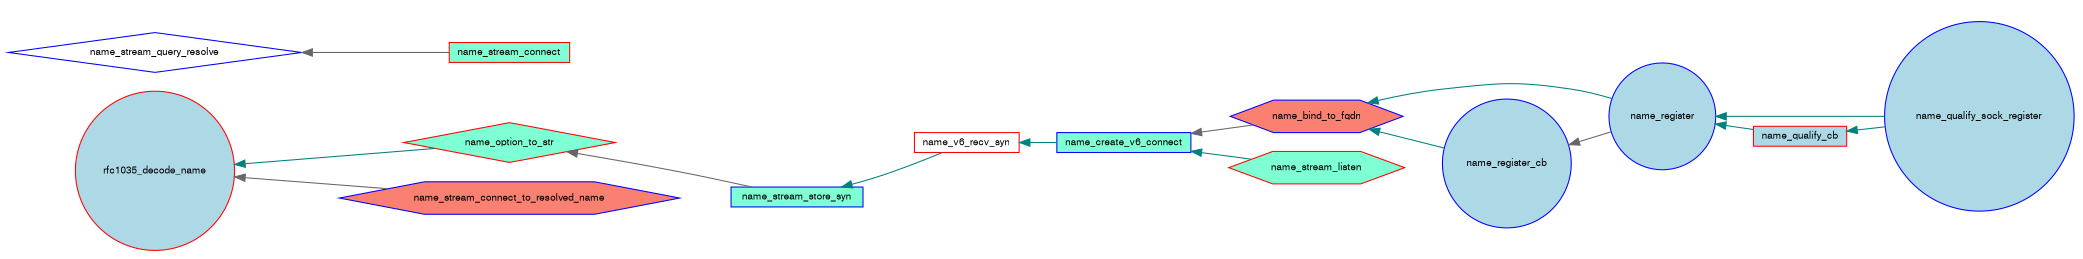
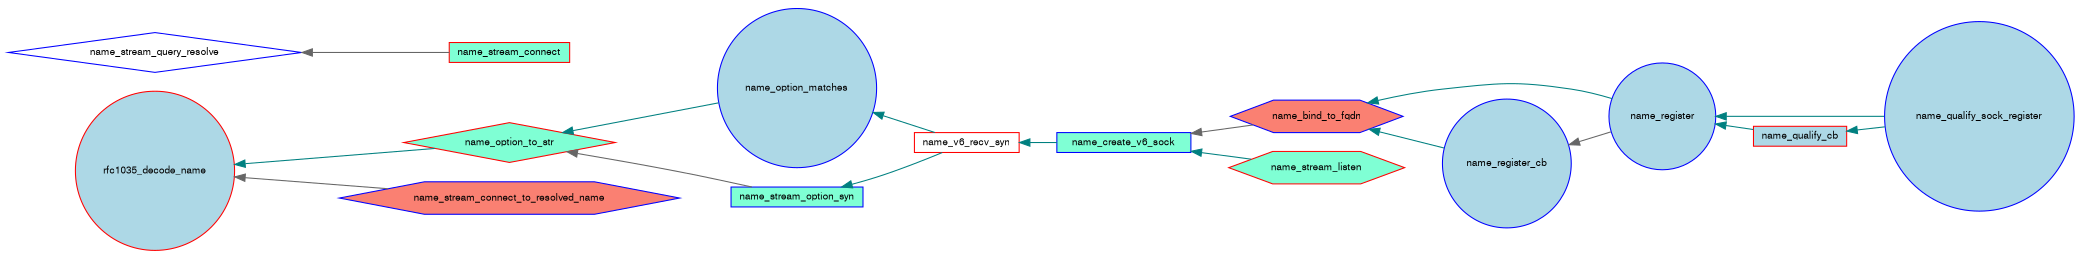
node "name_option_matches": added
node "name_create_v6_connect": label "name_create_v6_connect" -> "name_create_v6_sock"
node "name_stream_store_syn": label "name_stream_store_syn" -> "name_stream_option_syn"
